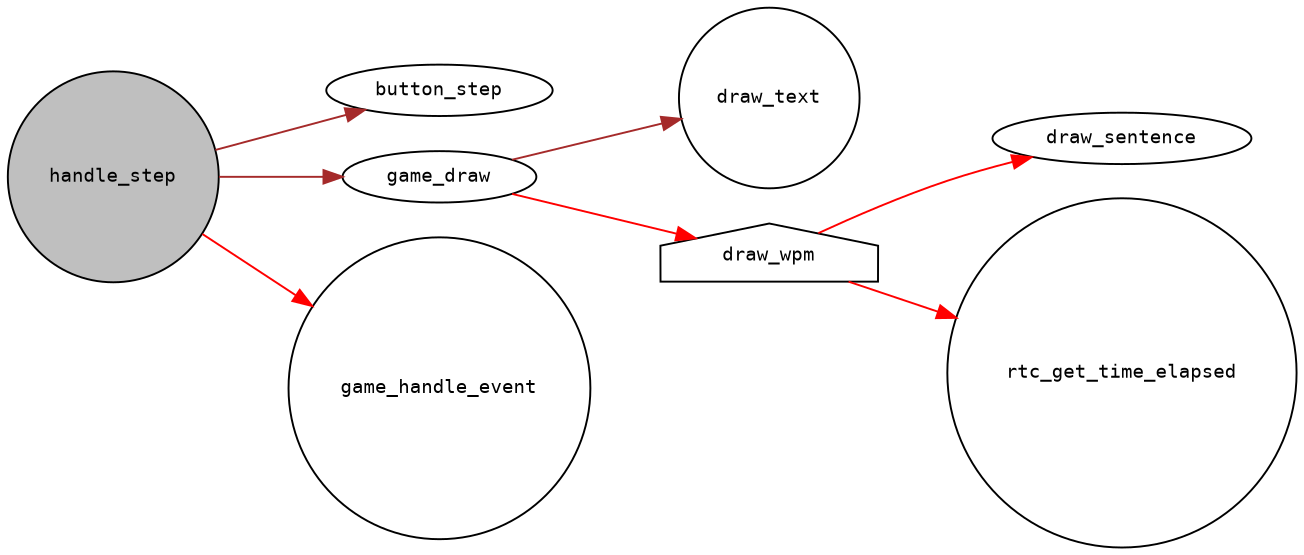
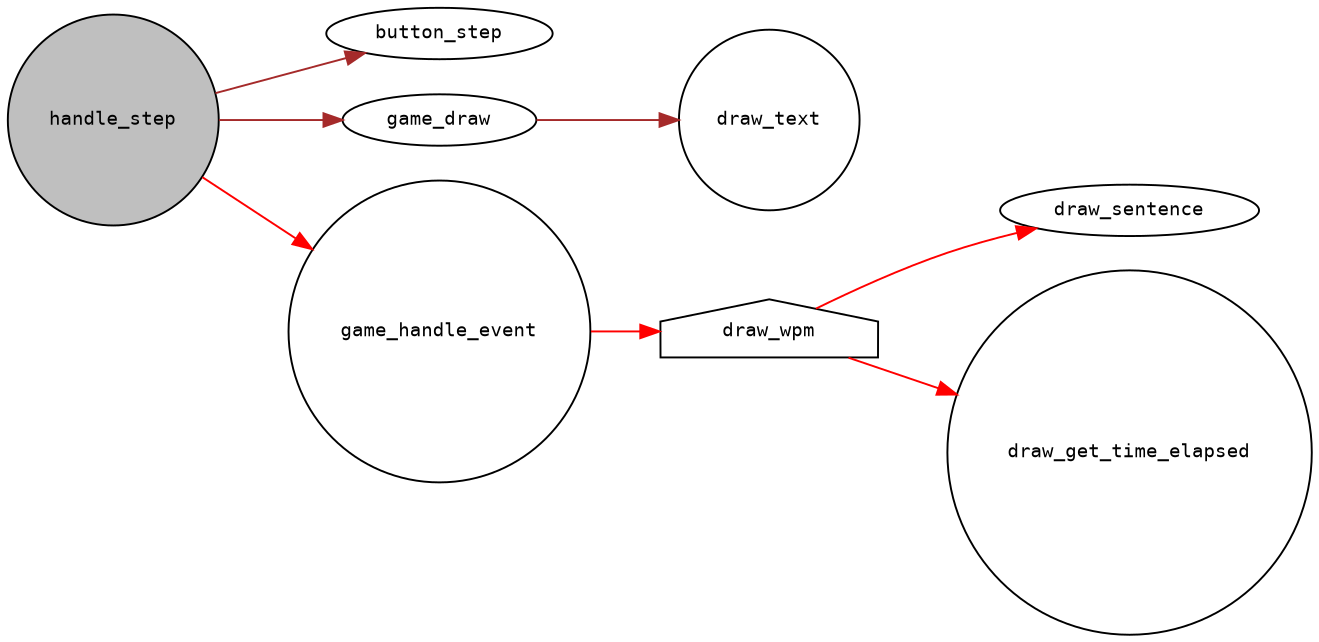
edge "game_draw" -> "draw_wpm": now "game_handle_event" -> "draw_wpm"
node "rtc_get_time_elapsed": label "rtc_get_time_elapsed" -> "draw_get_time_elapsed"
